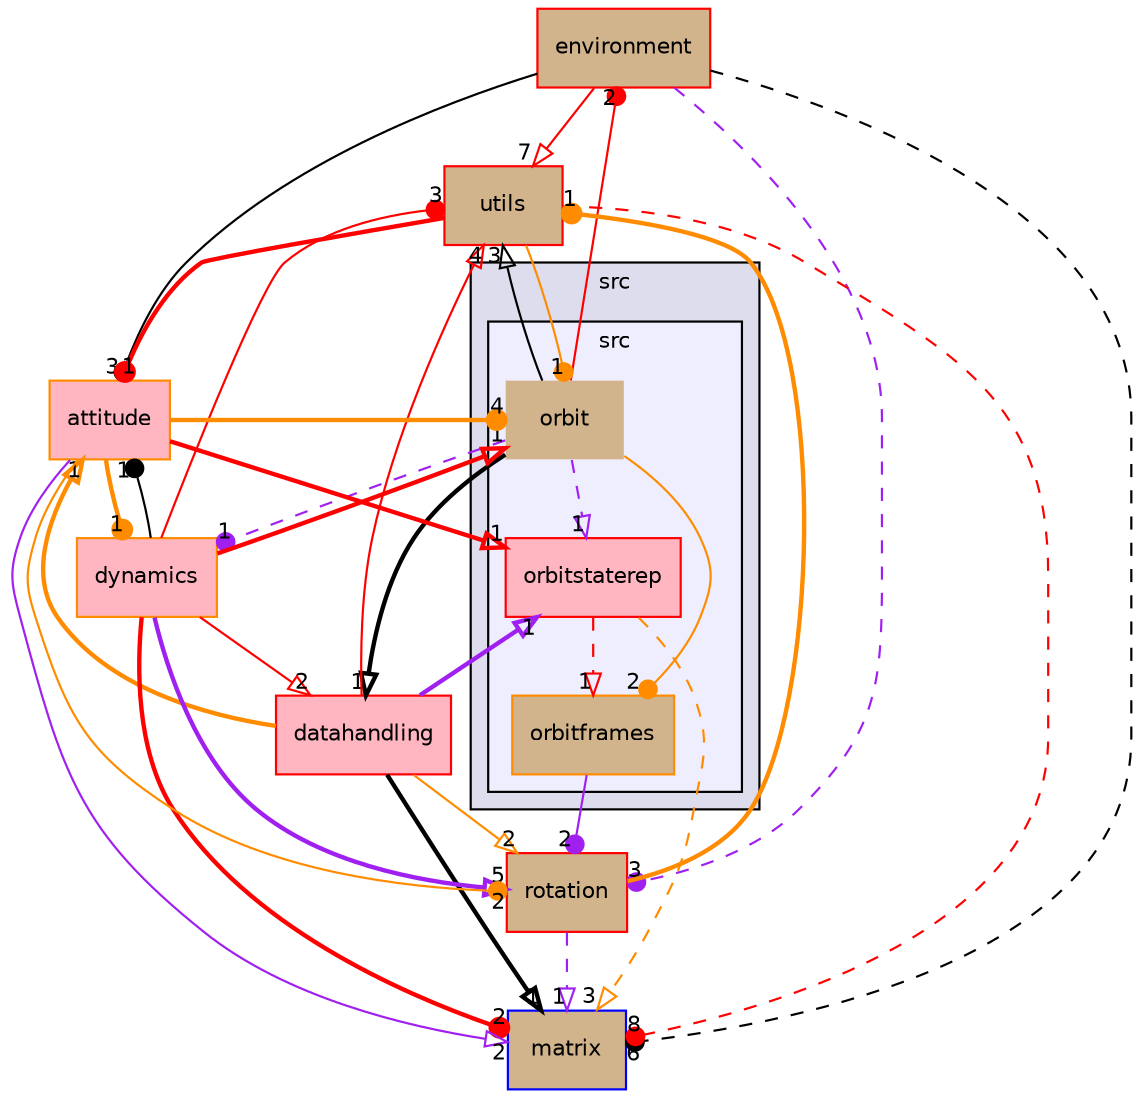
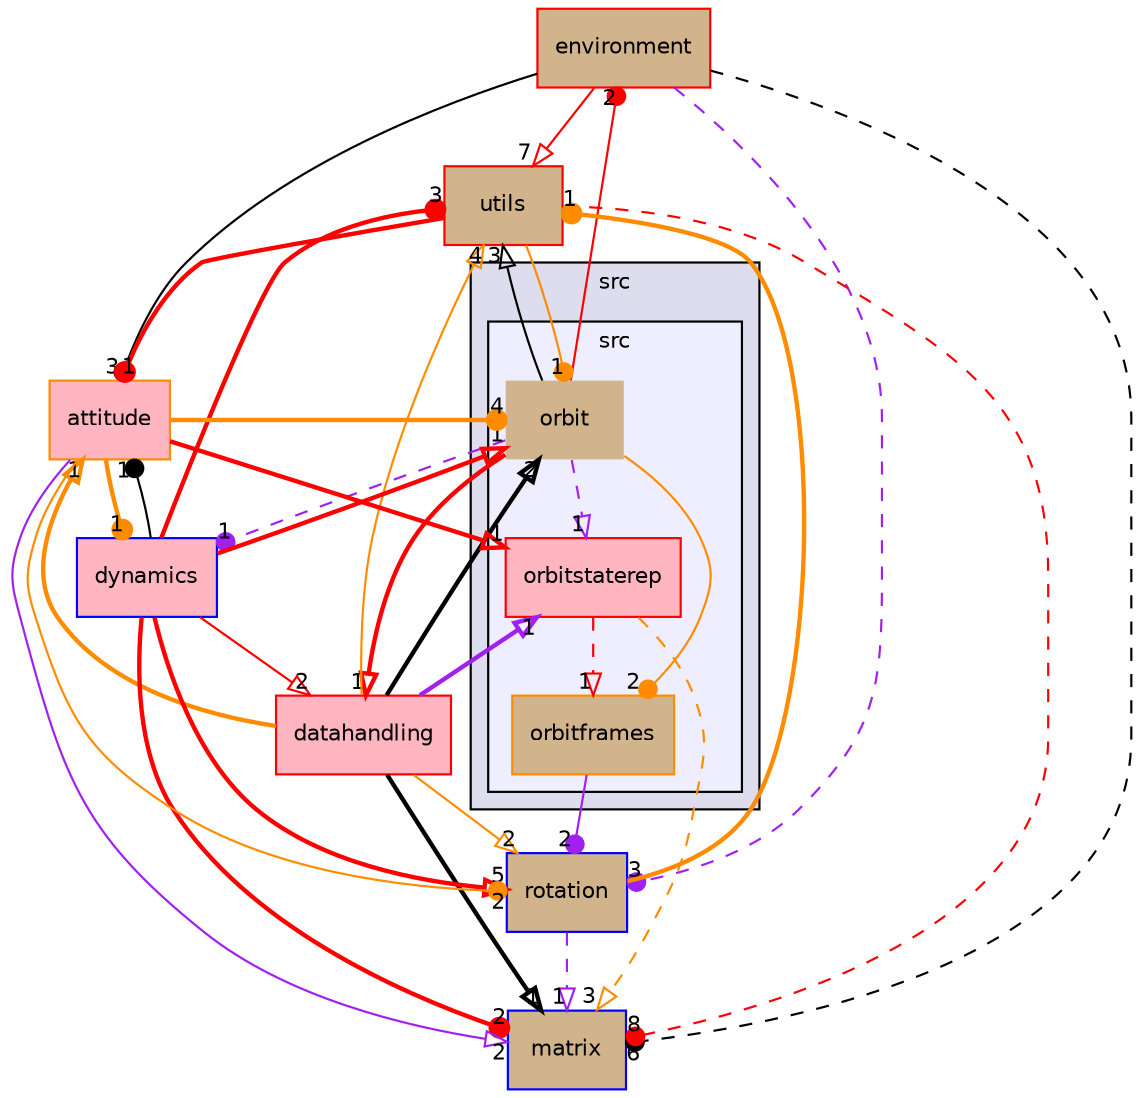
edge "dynamics" -> "utils": style solid -> bold
edge "datahandling" -> "utils": color red -> darkorange
edge "orbit" -> "datahandling": color black -> red
node "dynamics": color darkorange -> blue
edge "datahandling" -> "orbit": added
edge "dynamics" -> "rotation": color purple -> red
node "rotation": color red -> blue
